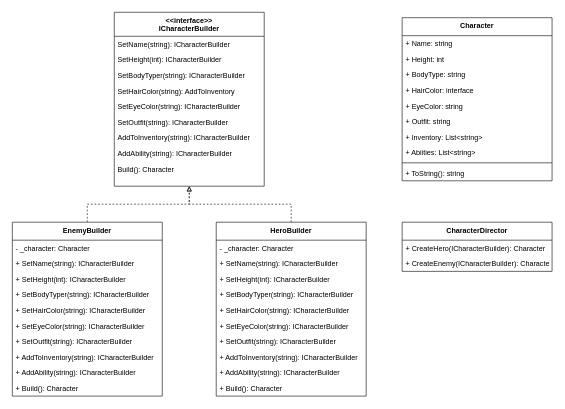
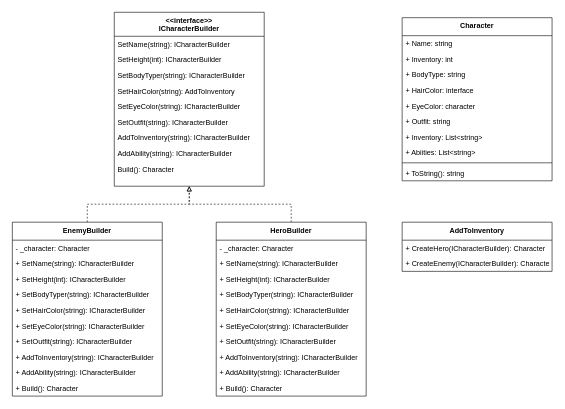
node "+ Height: int": label "+ Height: int" -> "+ Inventory: int"
node "+ EyeColor: string": label "+ EyeColor: string" -> "+ EyeColor: character"
node "CharacterDirector": label "CharacterDirector" -> "AddToInventory"
